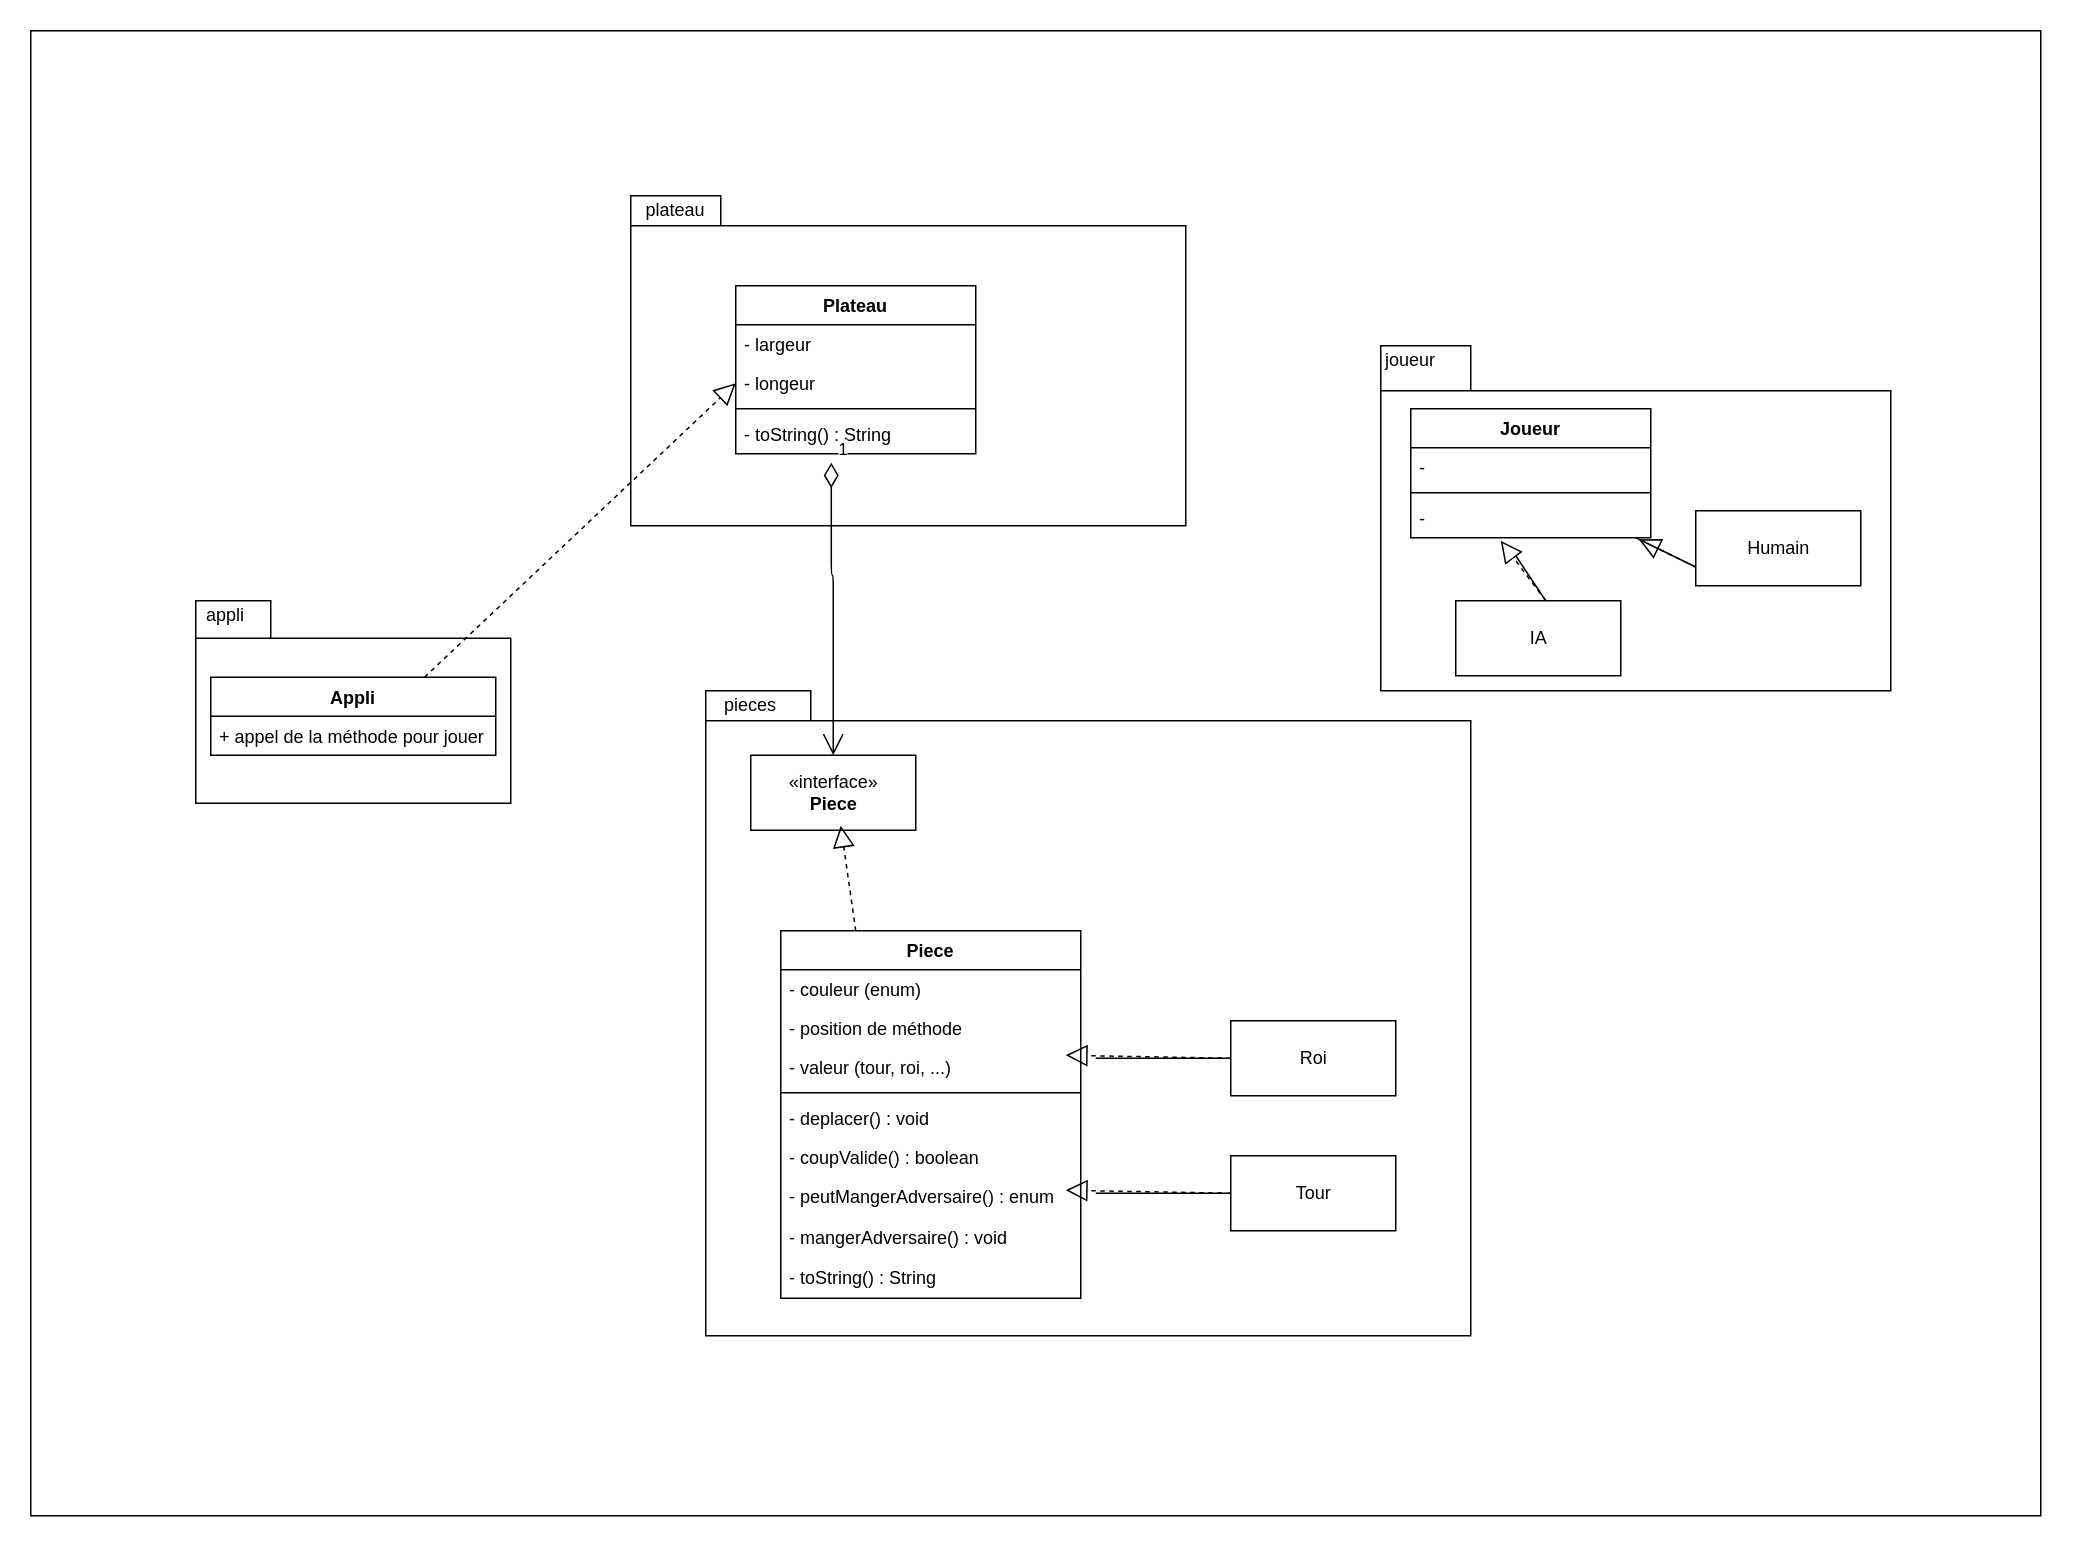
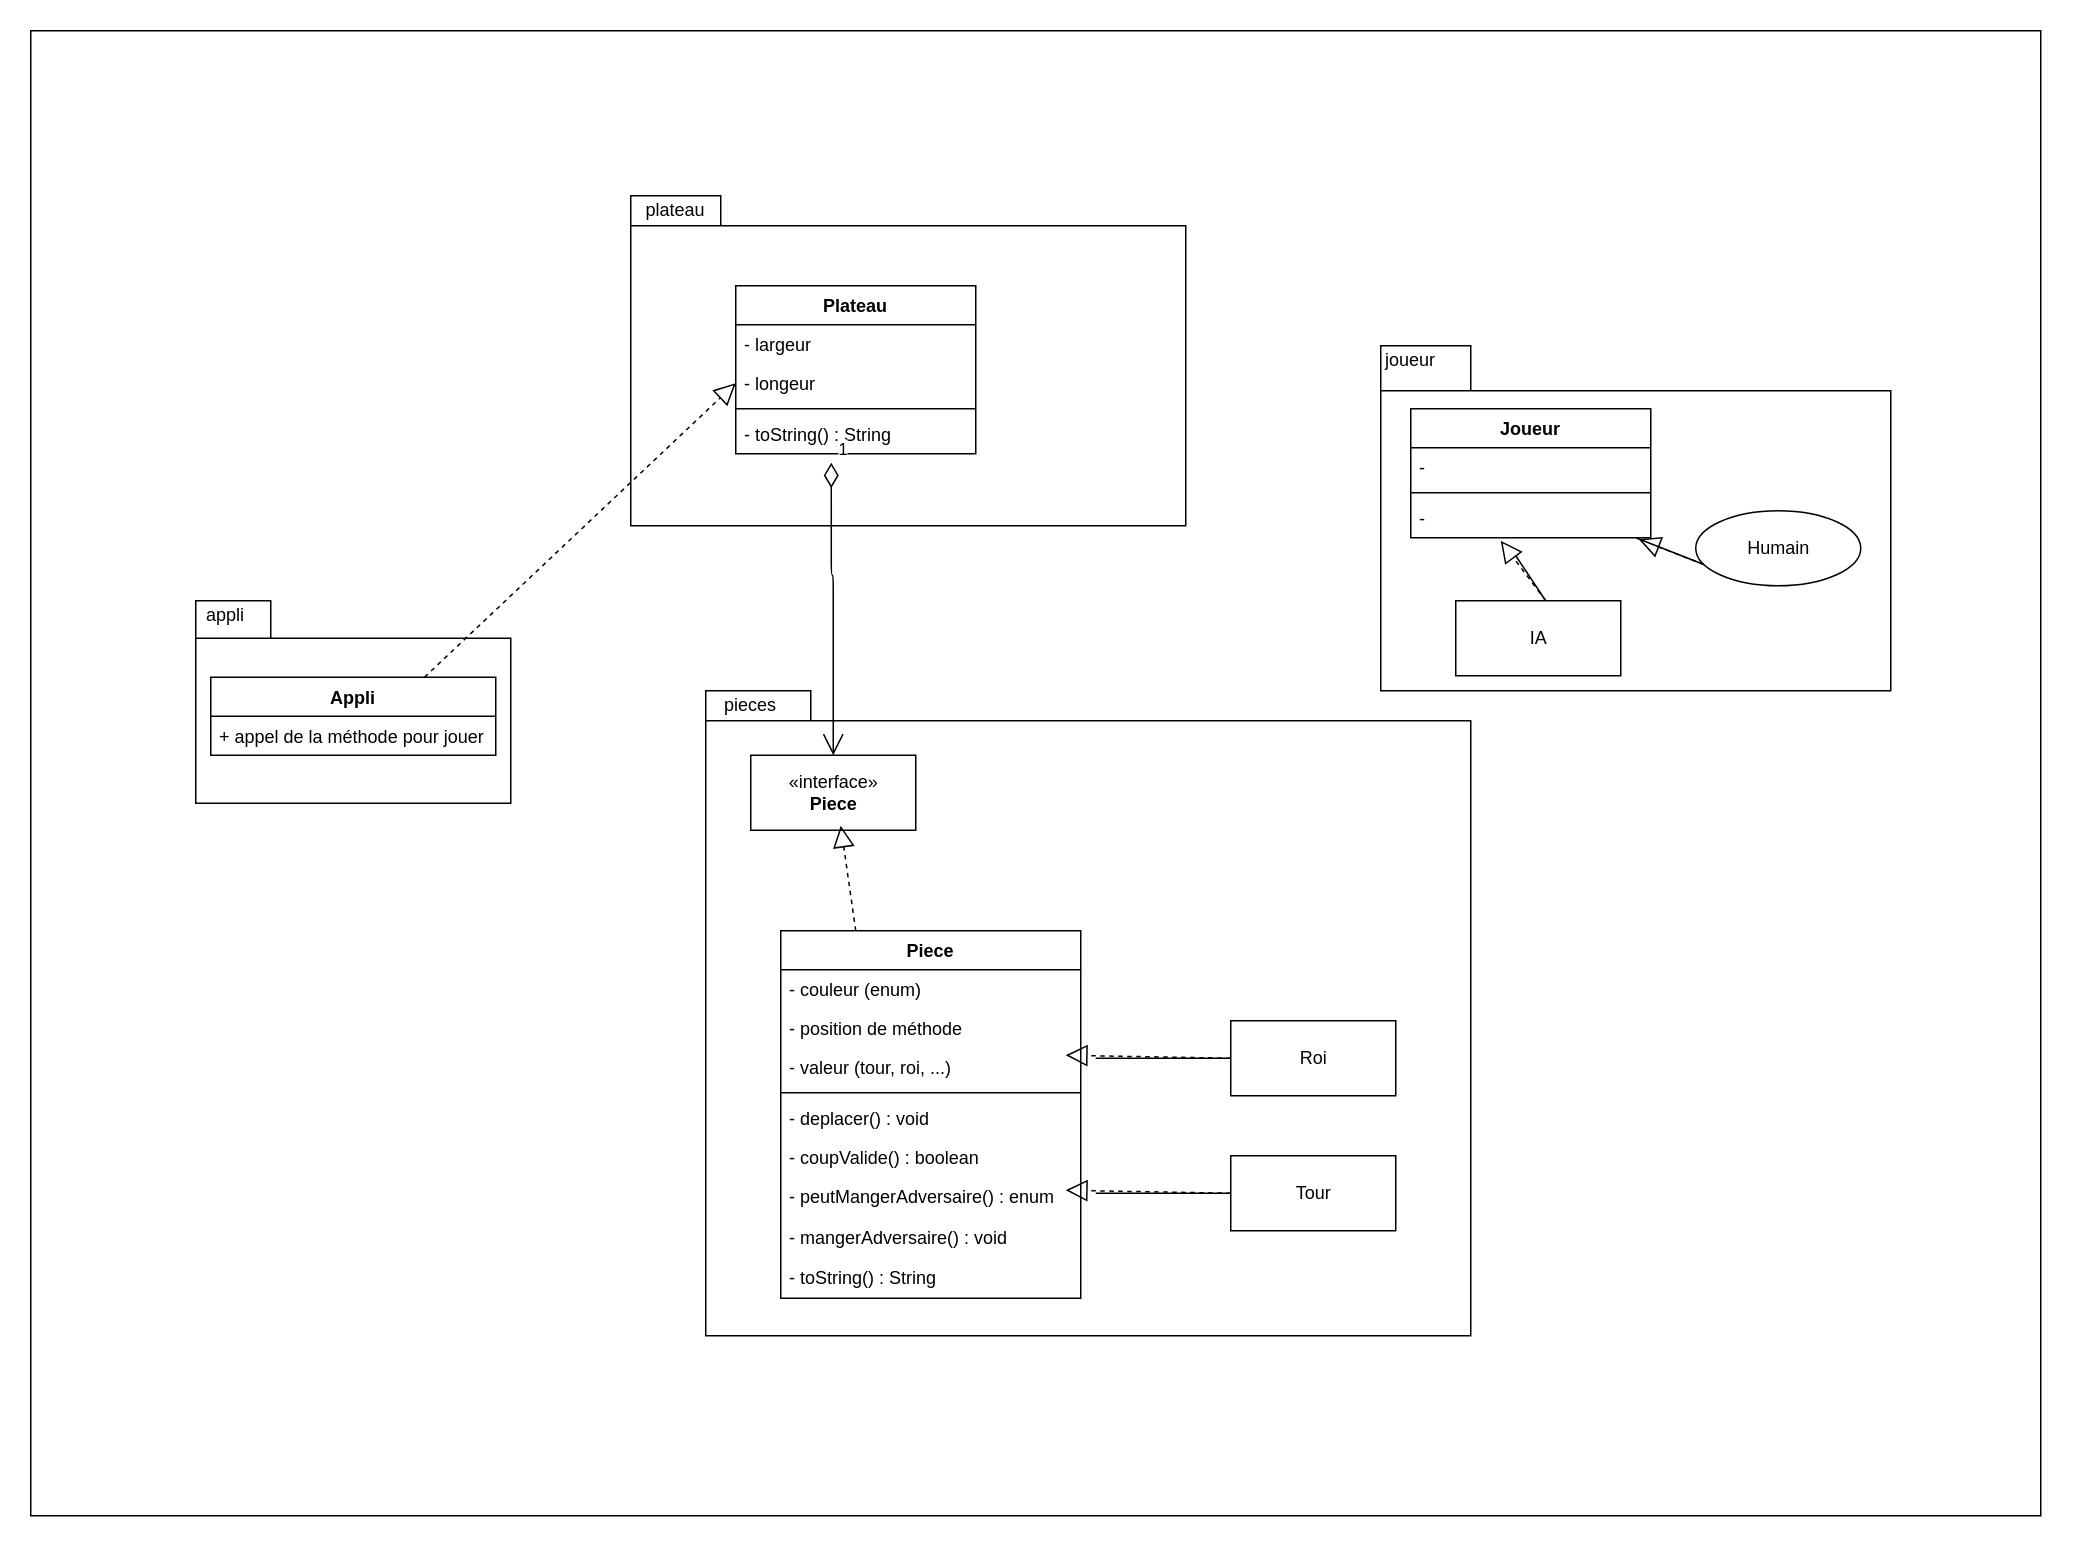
node "Humain": shape rectangle -> ellipse
